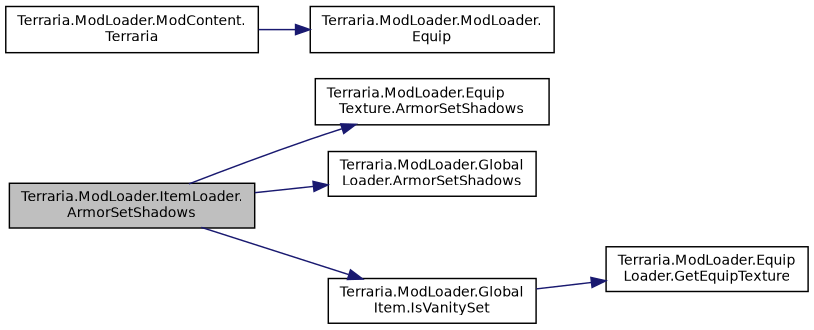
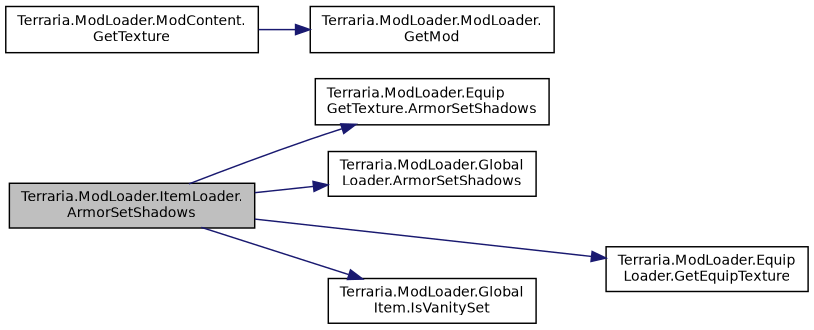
node "Terraria.ModLoader.ModContent. Terraria": label "Terraria.ModLoader.ModContent. Terraria" -> "Terraria.ModLoader.ModContent. GetTexture"
node "Terraria.ModLoader.ModLoader. Equip": label "Terraria.ModLoader.ModLoader. Equip" -> "Terraria.ModLoader.ModLoader. GetMod"
node "Terraria.ModLoader.Equip Texture.ArmorSetShadows": label "Terraria.ModLoader.Equip Texture.ArmorSetShadows" -> "Terraria.ModLoader.Equip GetTexture.ArmorSetShadows"
edge "Terraria.ModLoader.Global Item.IsVanitySet" -> "Terraria.ModLoader.Equip Loader.GetEquipTexture": now "Terraria.ModLoader.ItemLoader. ArmorSetShadows" -> "Terraria.ModLoader.Equip Loader.GetEquipTexture"
